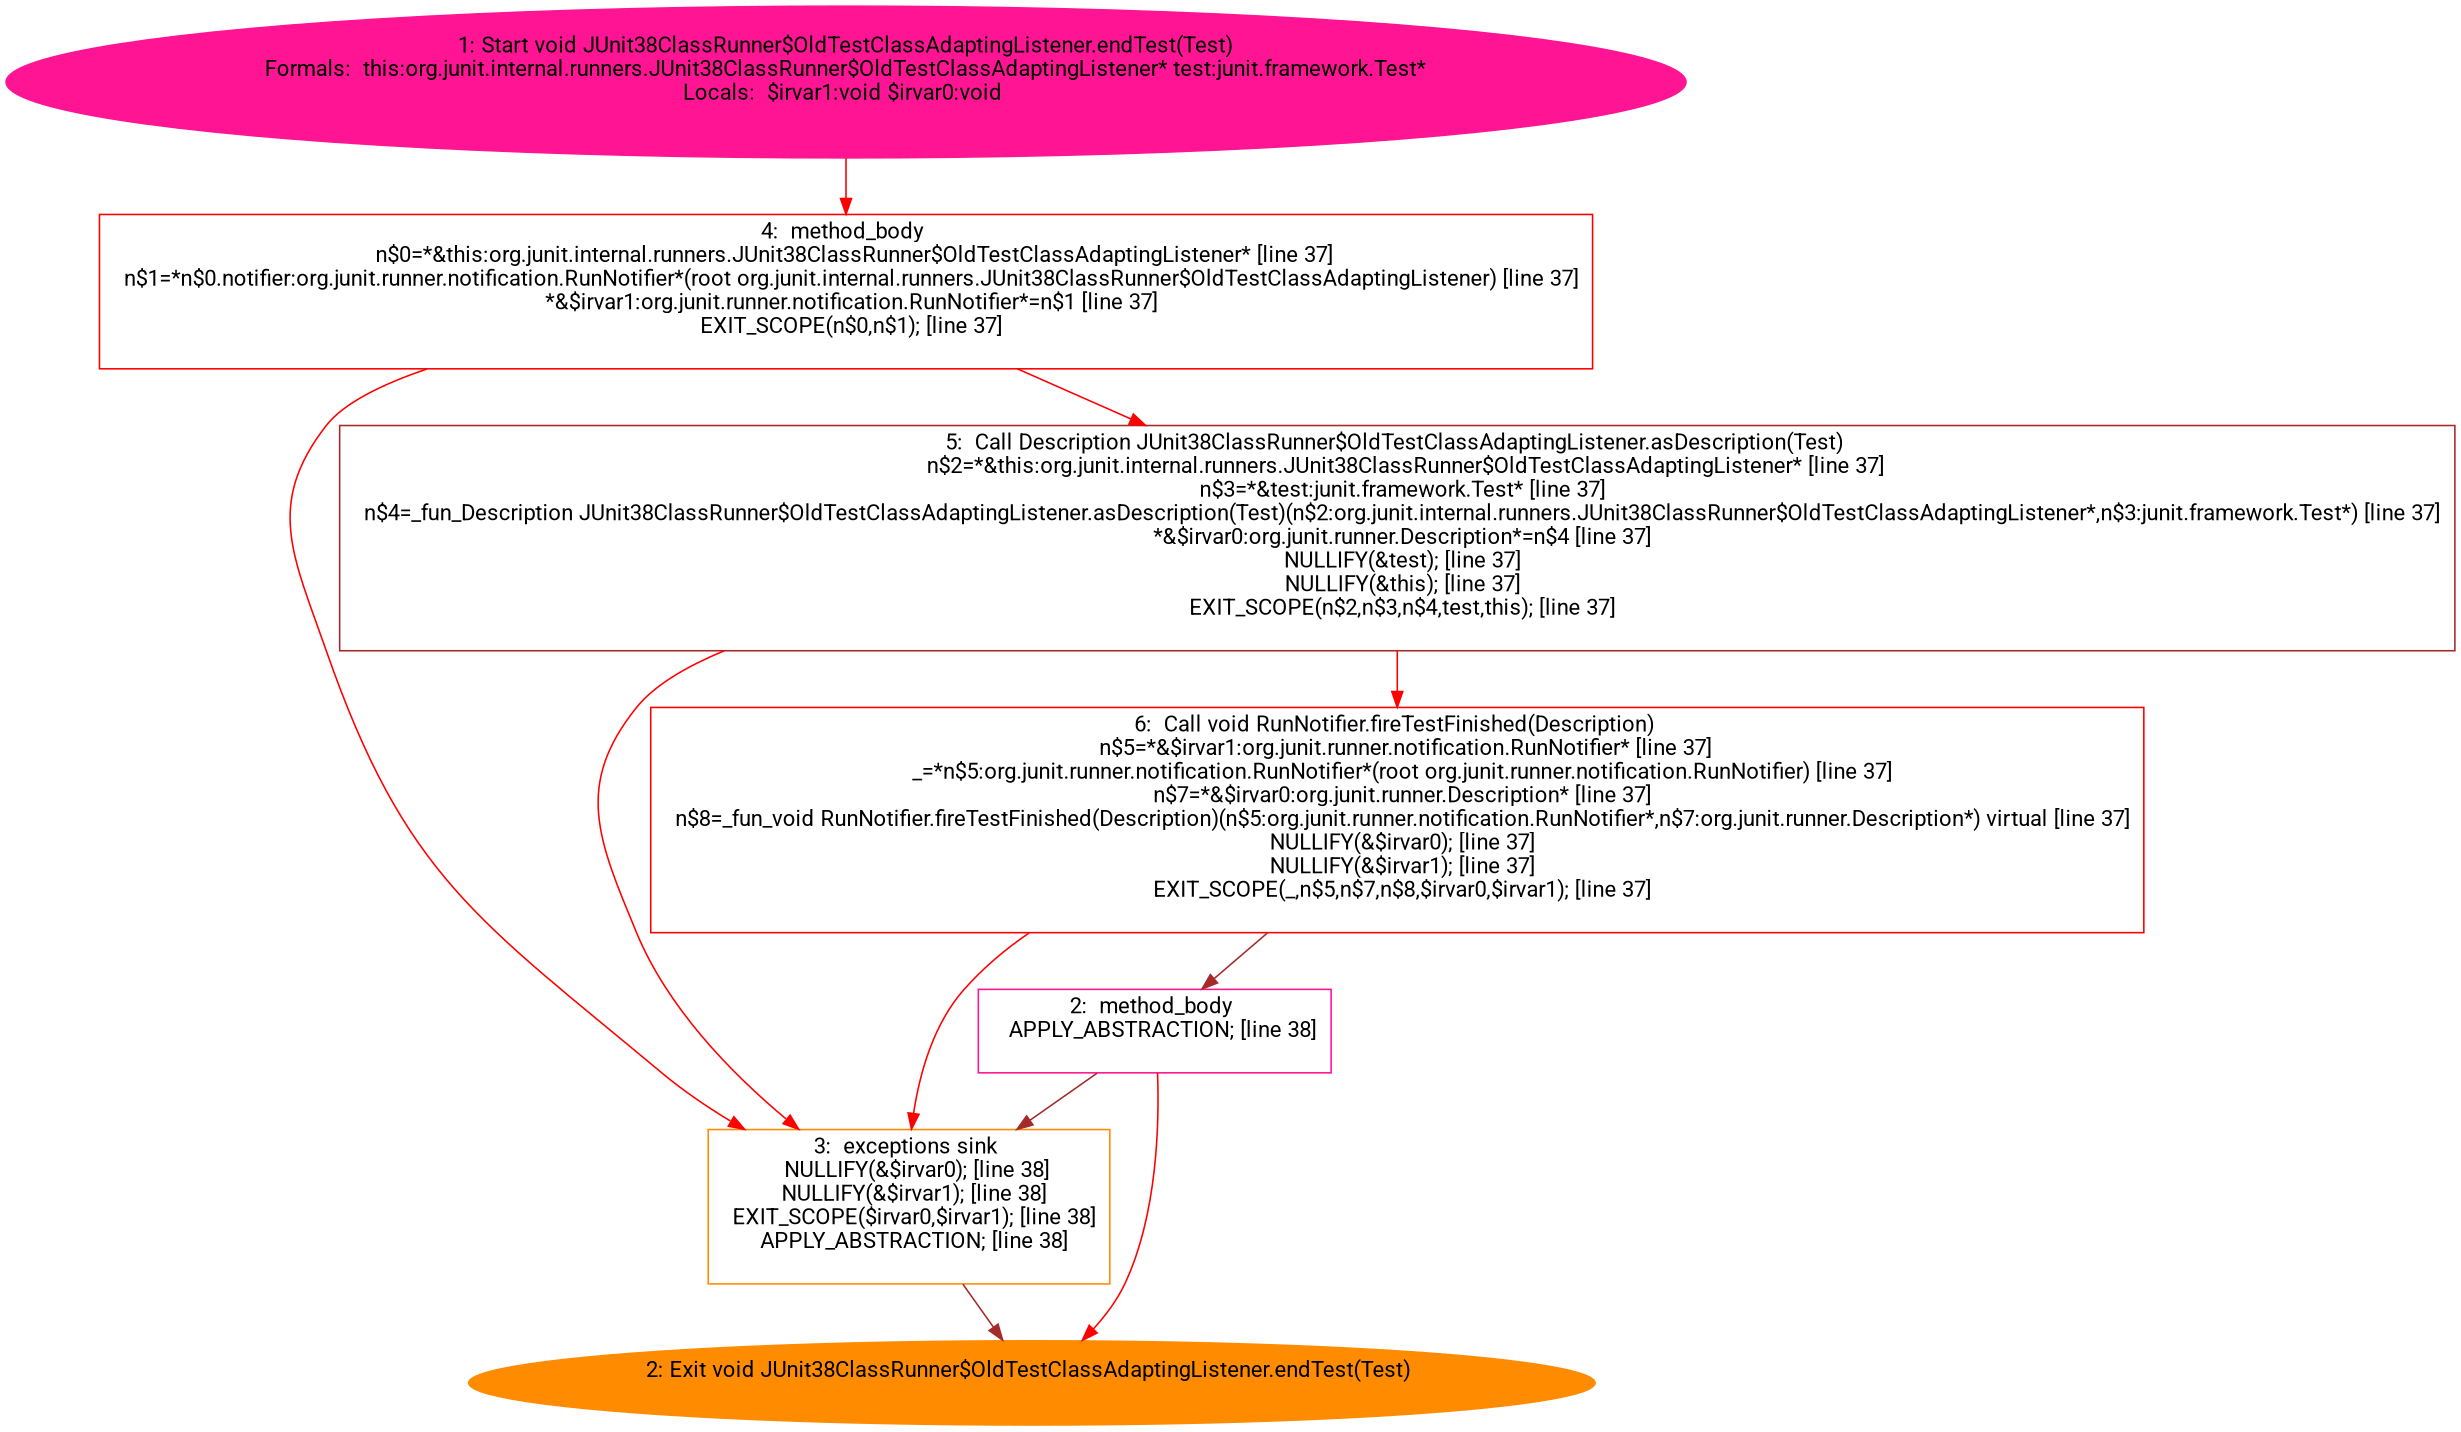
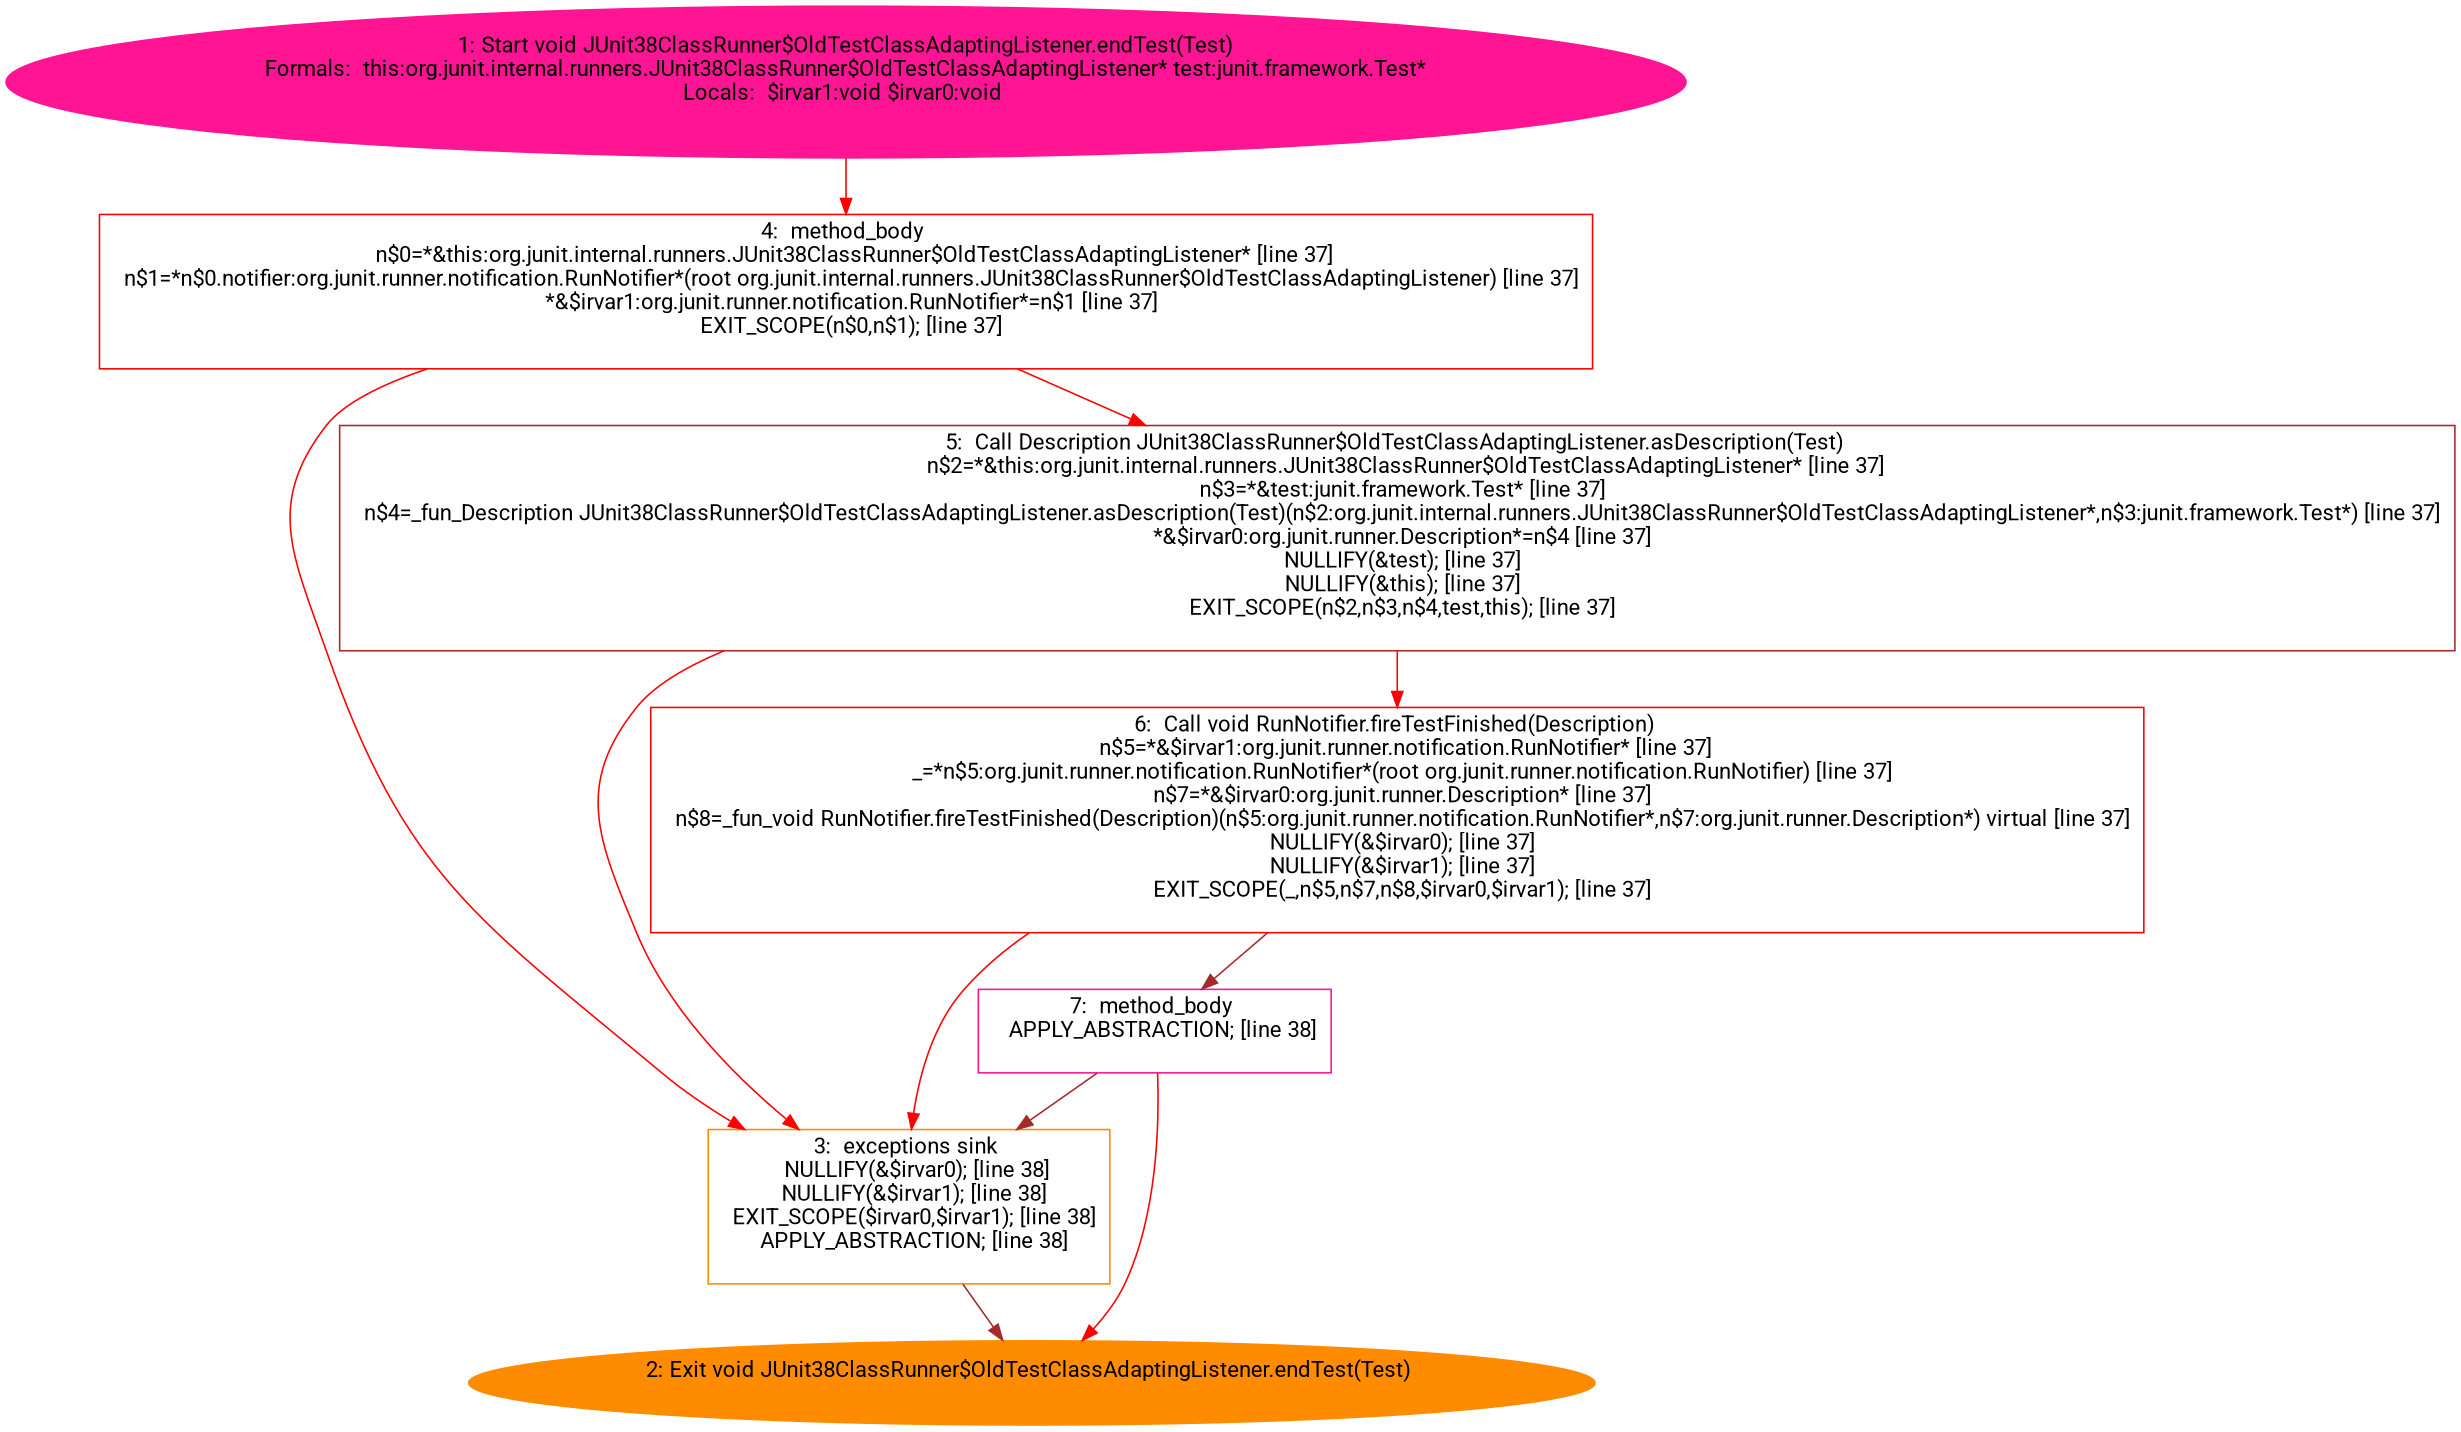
node "2:  method_body APPLY_ABSTRACTION; [line 38]": label "2:  method_body APPLY_ABSTRACTION; [line 38]" -> "7:  method_body APPLY_ABSTRACTION; [line 38]"
